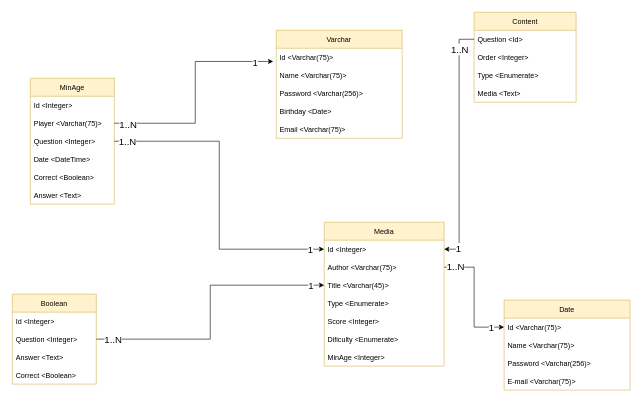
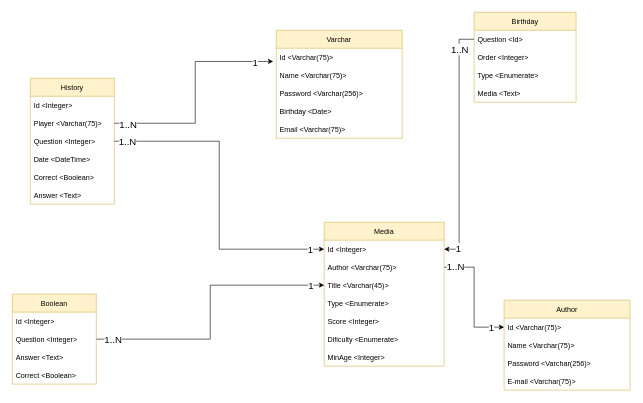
node "Content": label "Content" -> "Birthday"
node "MinAge": label "MinAge" -> "History"
node "Date": label "Date" -> "Author"
